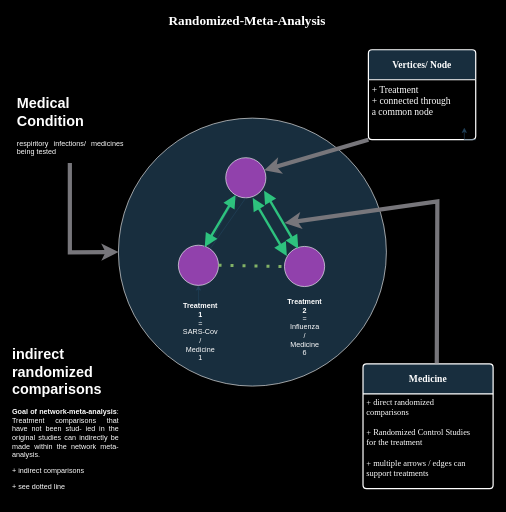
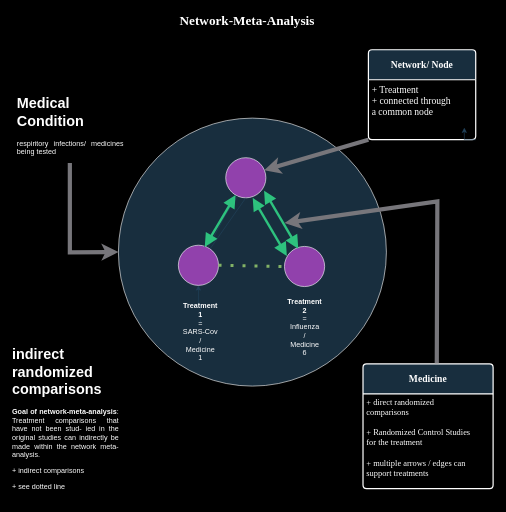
node "Randomized-Meta-Analysis": label "Randomized-Meta-Analysis" -> "Network-Meta-Analysis"
node "Vertices/ Node": label "Vertices/ Node" -> "Network/ Node"
